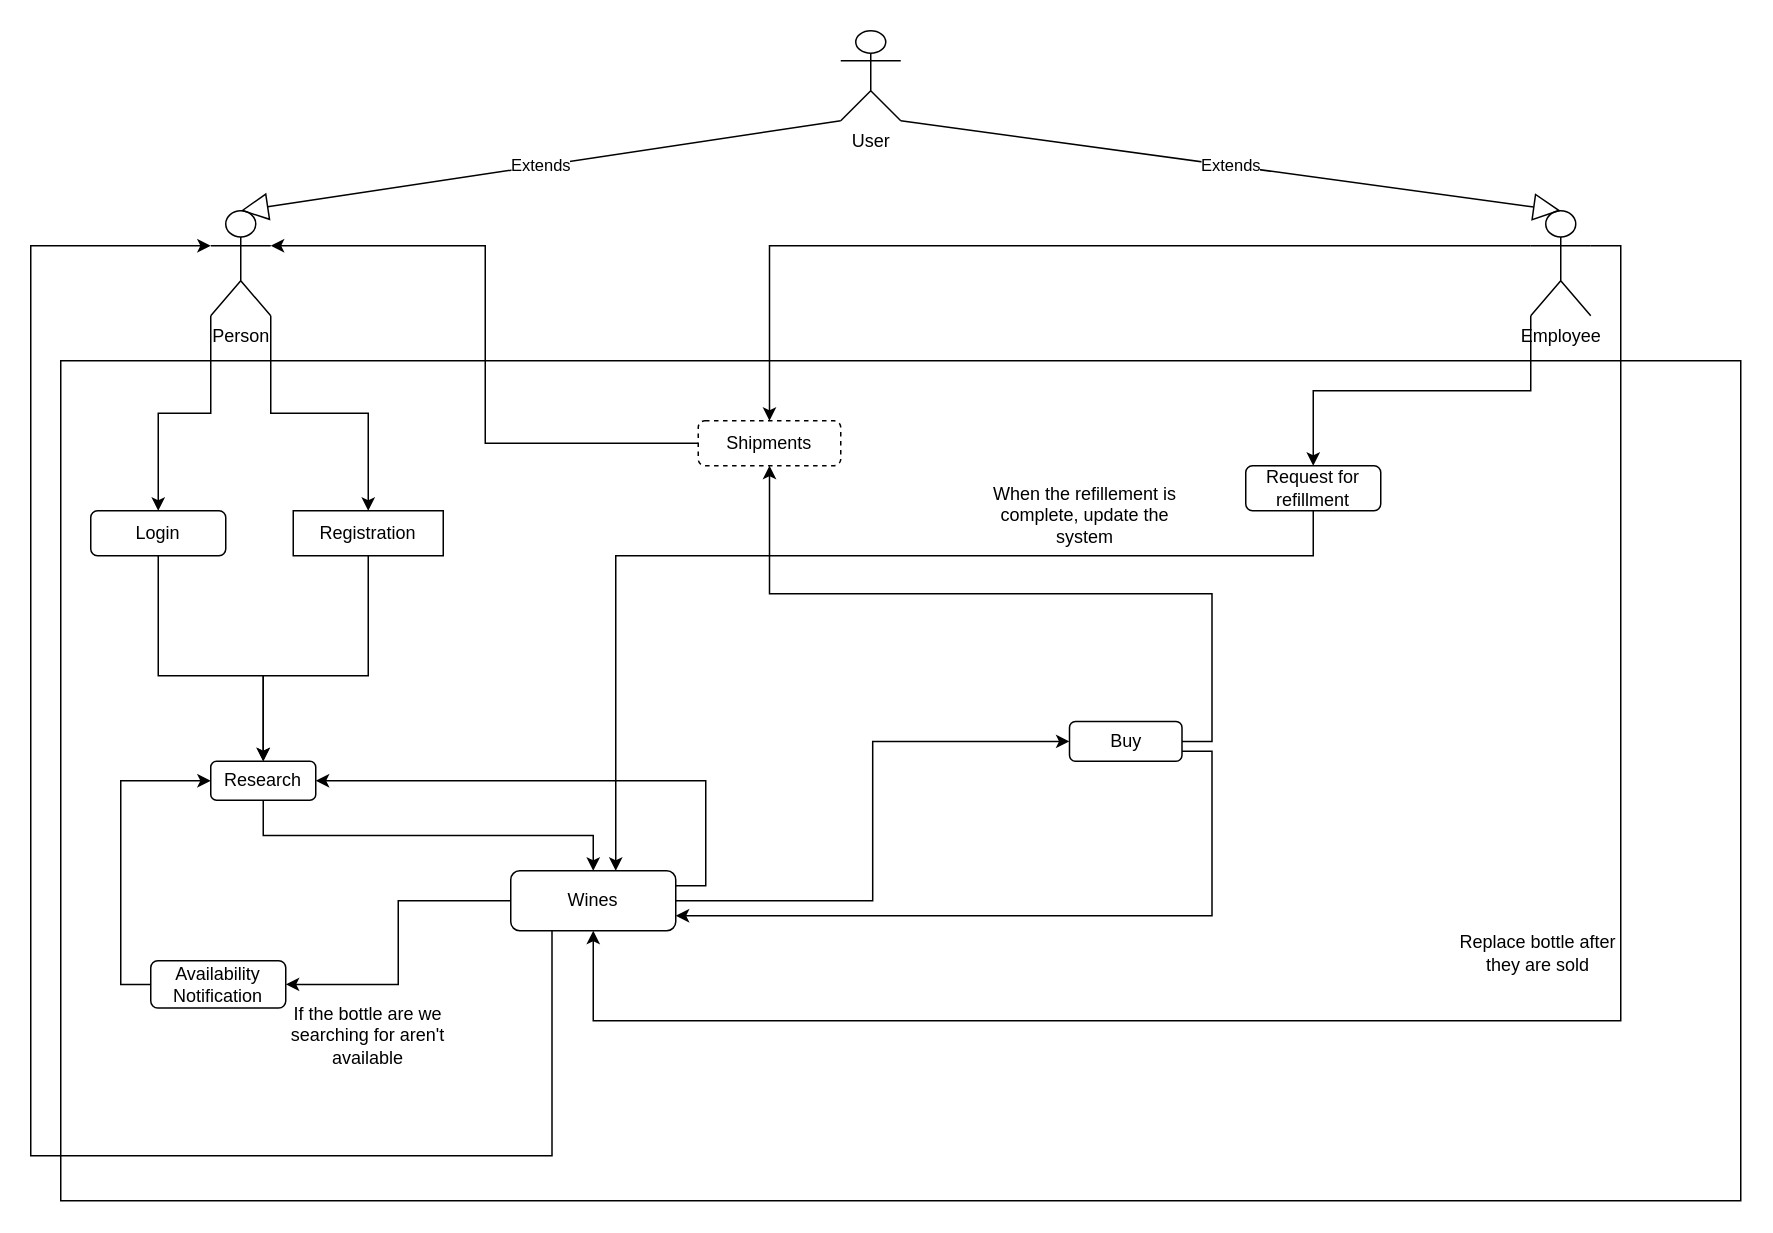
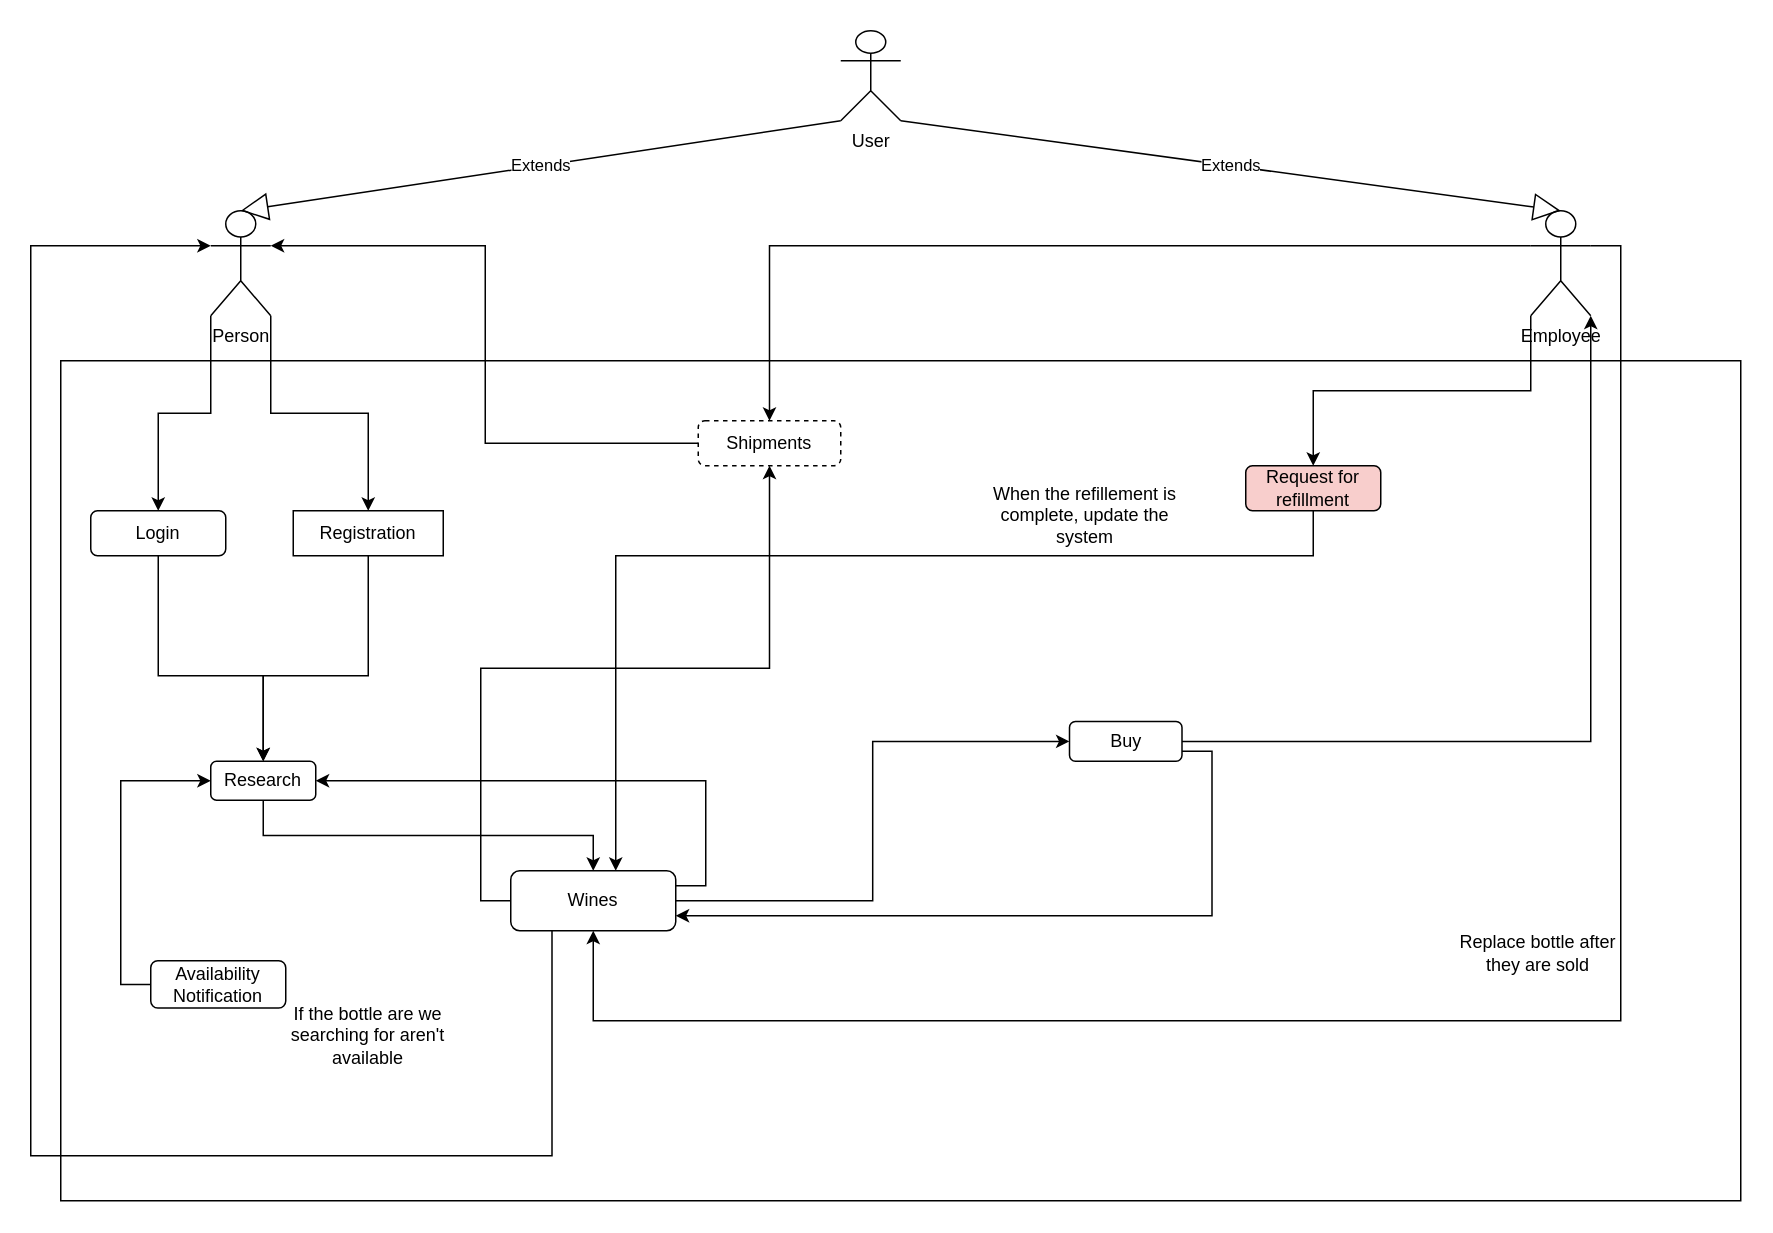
node "Request for refillment": fillcolor #ffffff -> #f8cecc
edge "Buy" -> "Shipments": now "Buy" -> "Employee"
edge "Wines" -> "Availability Notification": now "Wines" -> "Shipments"
